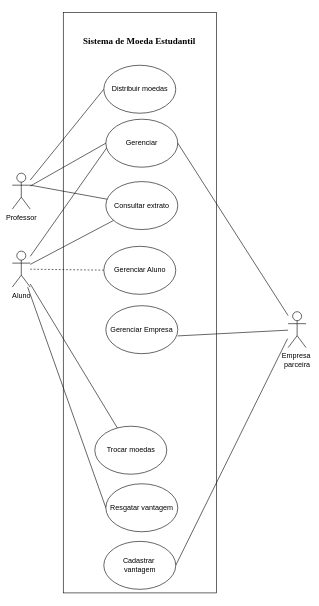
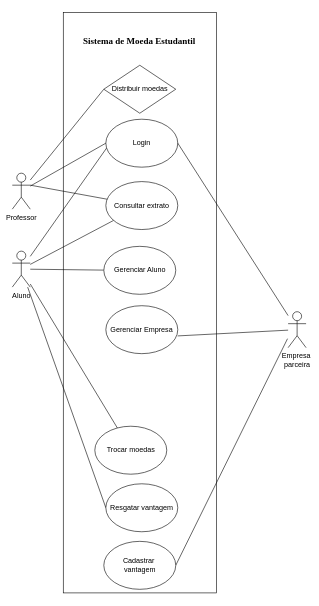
node "Distribuir moedas": shape ellipse -> diamond
node "Gerenciar": label "Gerenciar" -> "Login"
edge "Aluno" -- "Gerenciar Aluno": style dashed -> solid
